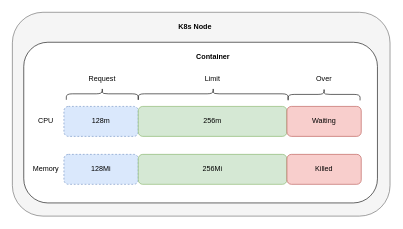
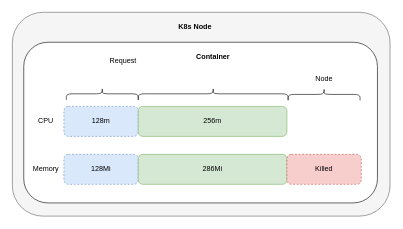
node "Request": moved (102, 79) -> (123, 61)
node "Limit": removed
node "Over": label "Over" -> "Node"
node "Waiting": removed
node "256Mi": label "256Mi" -> "286Mi"
node "Killed": style solid -> dashed
